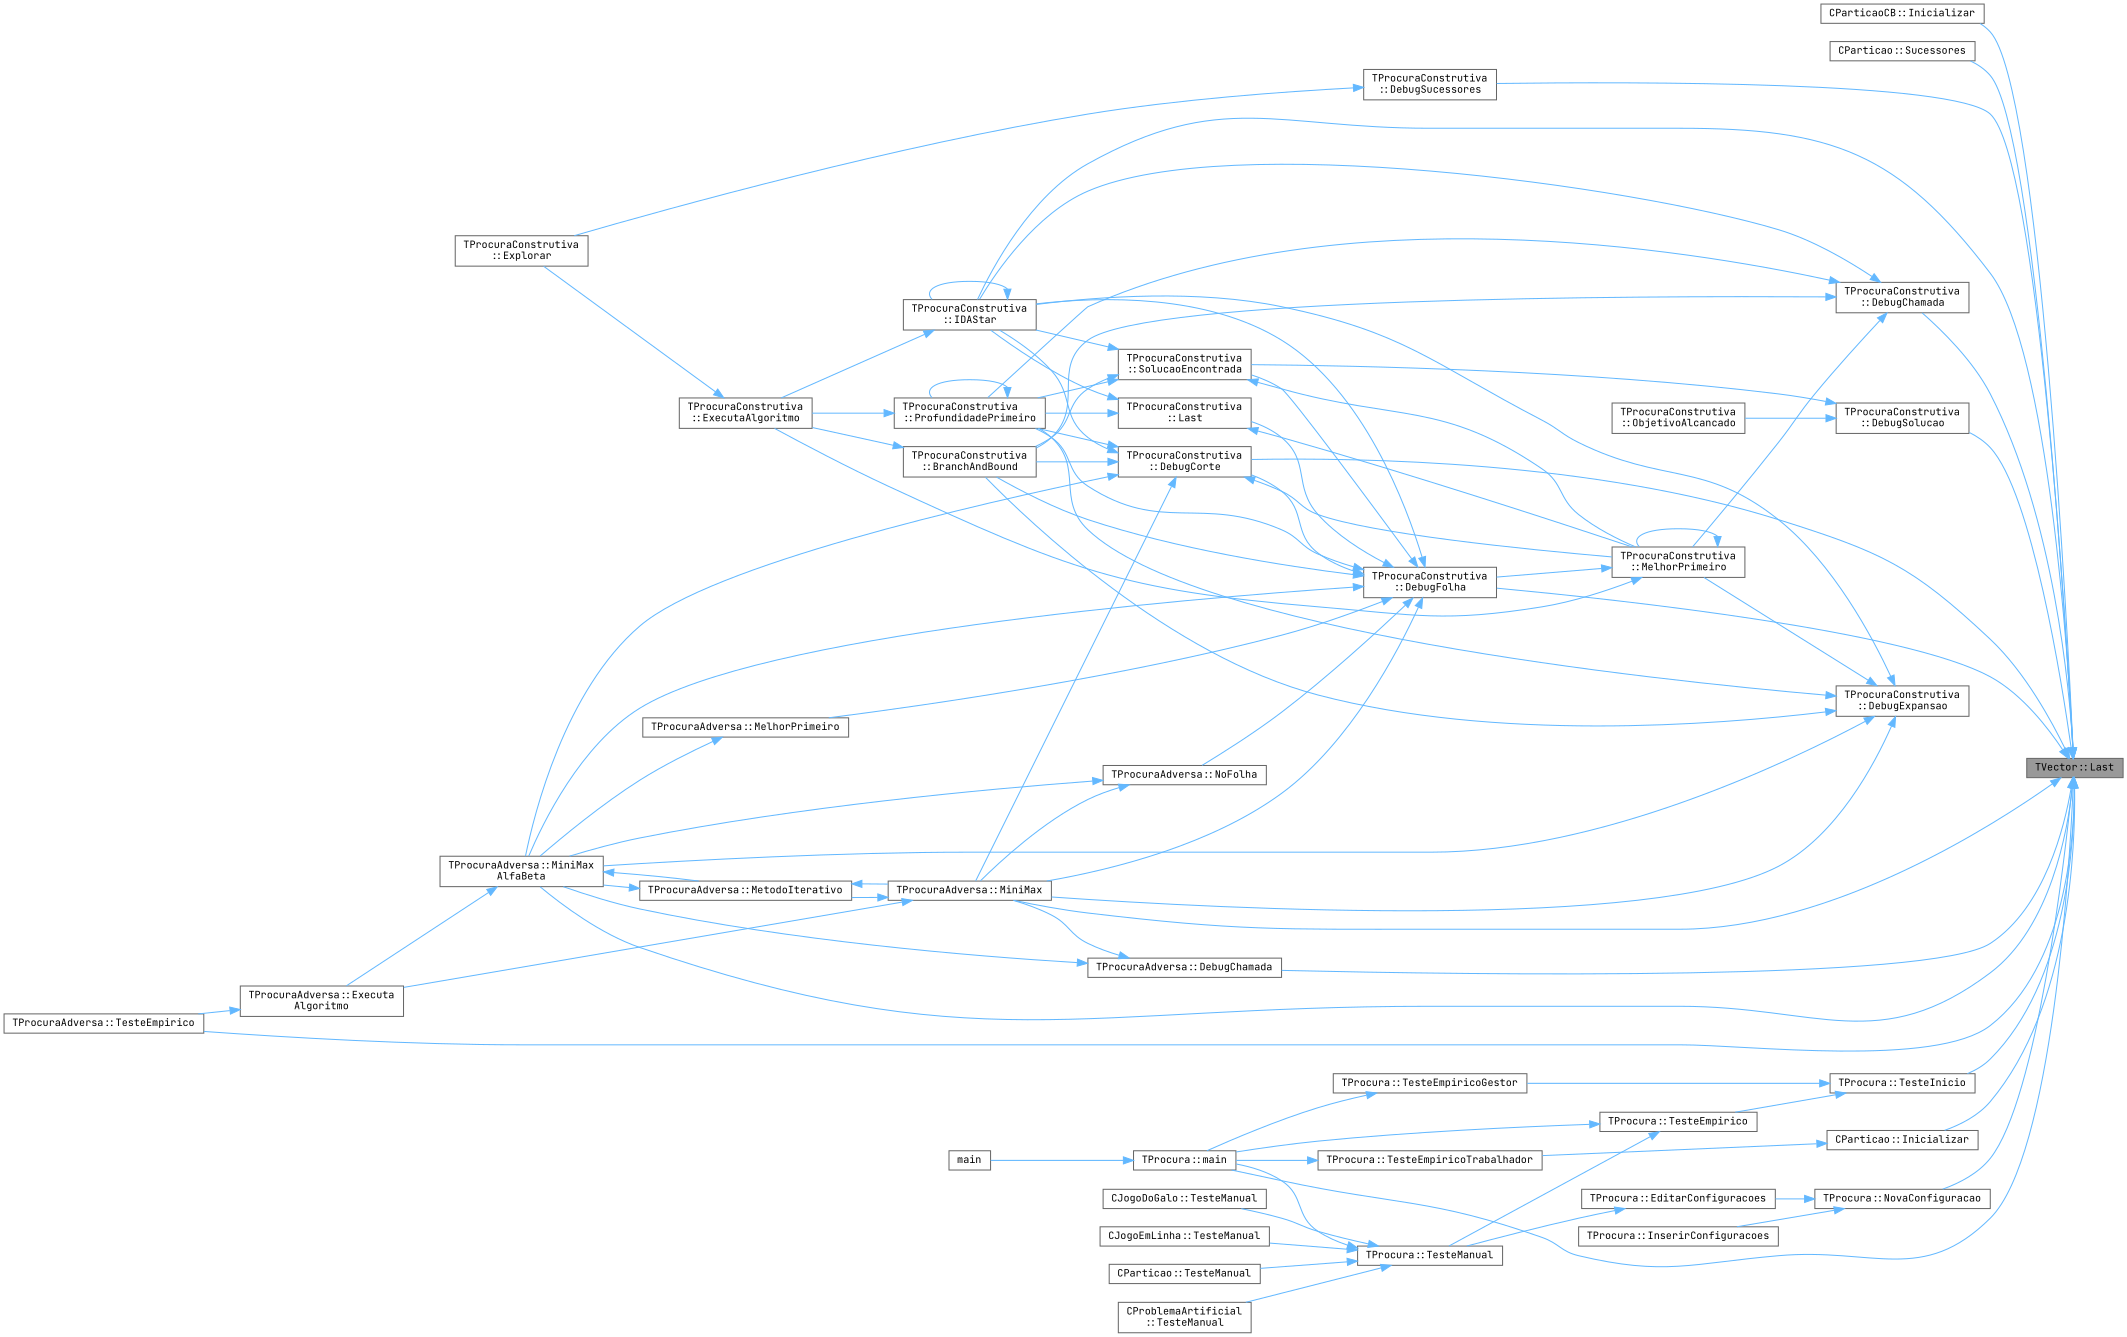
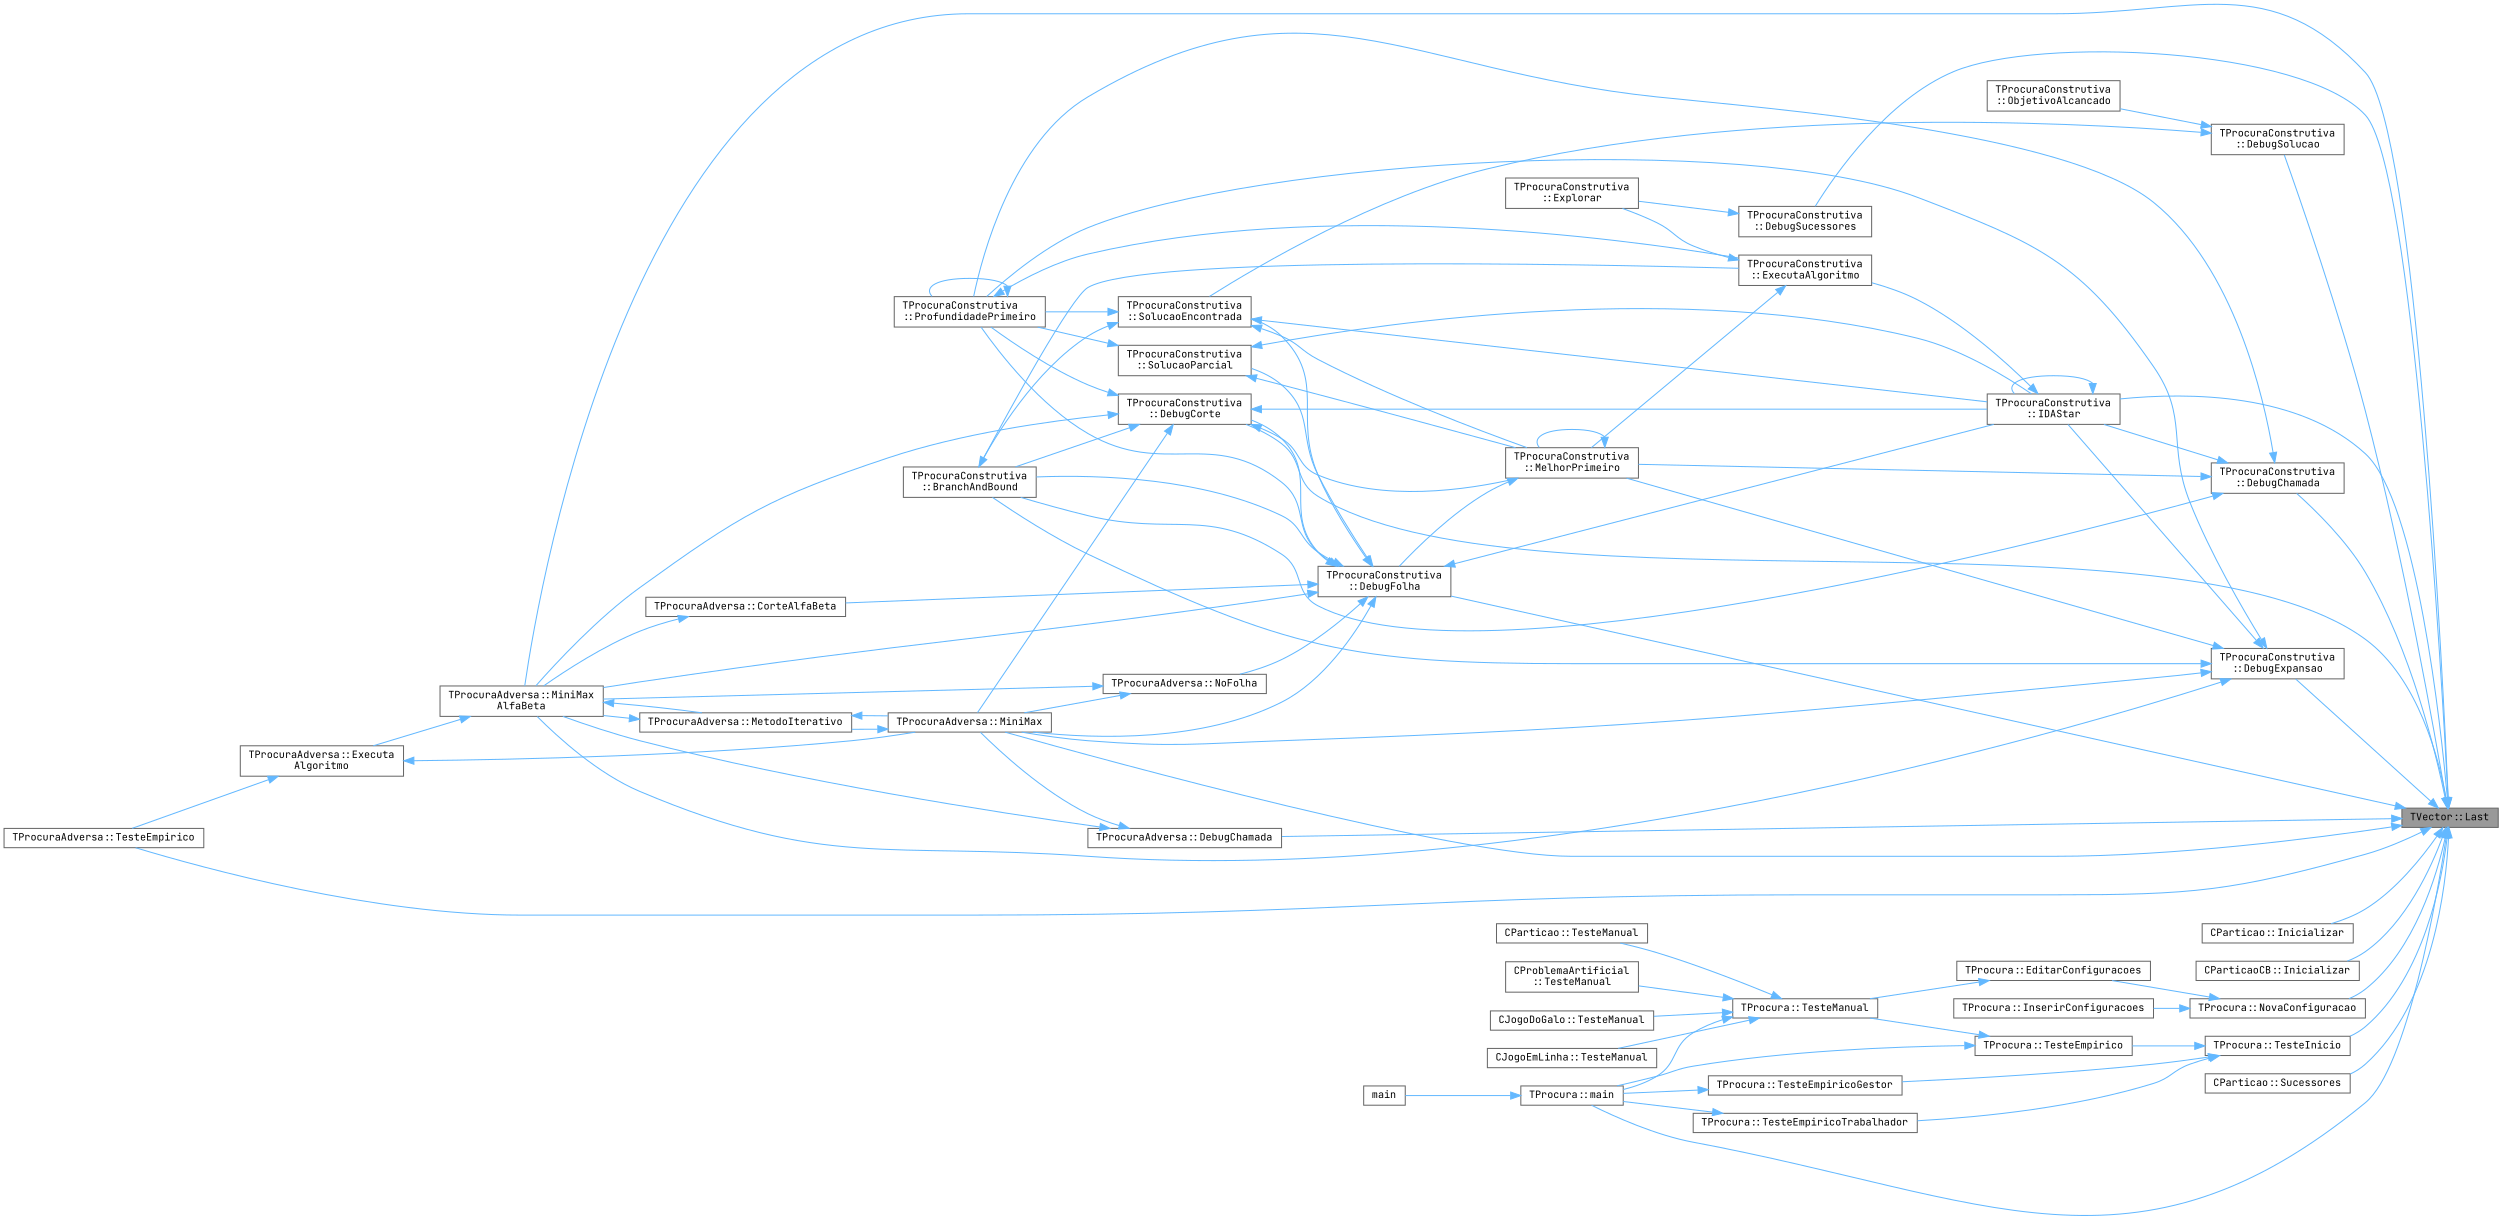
node "TProcuraConstrutiva ::Last": label "TProcuraConstrutiva ::Last" -> "TProcuraConstrutiva ::SolucaoParcial"
edge "TProcuraConstrutiva ::ExecutaAlgoritmo" -> "TProcuraConstrutiva ::MelhorPrimeiro": reversed
node "TProcuraAdversa::MelhorPrimeiro": label "TProcuraAdversa::MelhorPrimeiro" -> "TProcuraAdversa::CorteAlfaBeta"
edge "TProcuraConstrutiva ::DebugExpansao" -> "TVector::Last": added
edge "TProcuraAdversa::Executa Algoritmo" -> "TProcuraAdversa::MiniMax": reversed
edge "TProcura::TesteEmpiricoTrabalhador" -> "CParticao::Inicializar": now "TProcura::TesteEmpiricoTrabalhador" -> "TProcura::TesteInicio"
